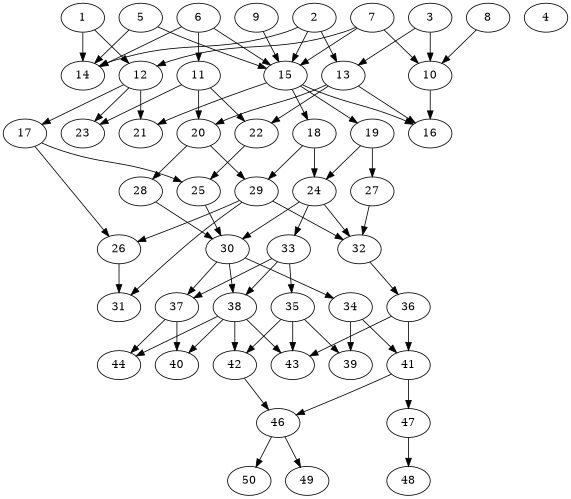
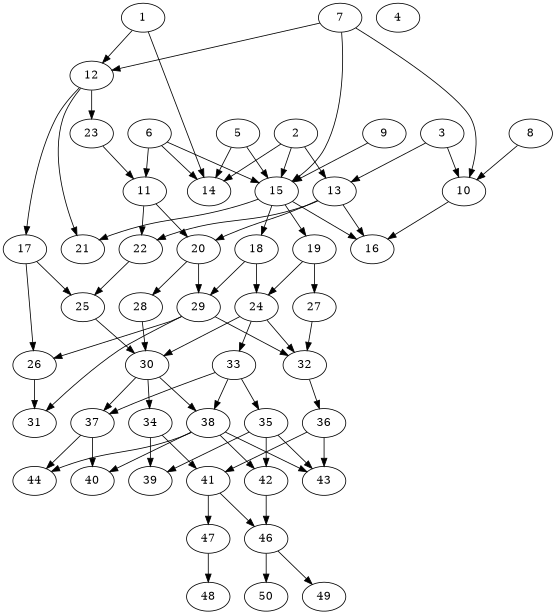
edge "11" -> "23": reversed
